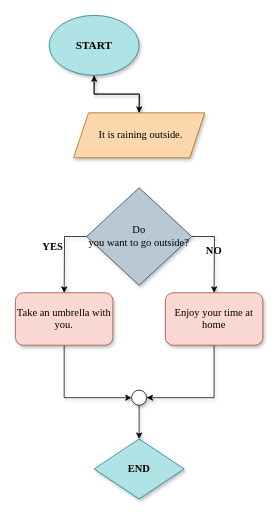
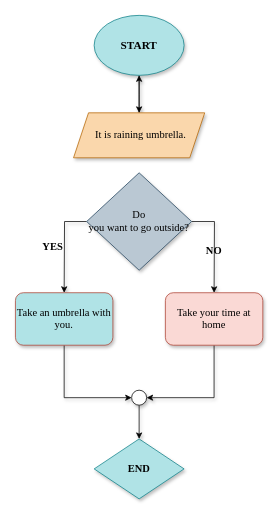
node "START": moved (94, 45) -> (139, 45)
node "It is raining outside.": label "It is raining outside." -> "It is raining umbrella."
node "Do you want to go outside?": moved (139, 237) -> (139, 222)
node "Take an umbrella with you.": fillcolor #fad9d5 -> #b0e3e6
node "Enjoy your time at home": label "Enjoy your time at home" -> "Take your time at home"
